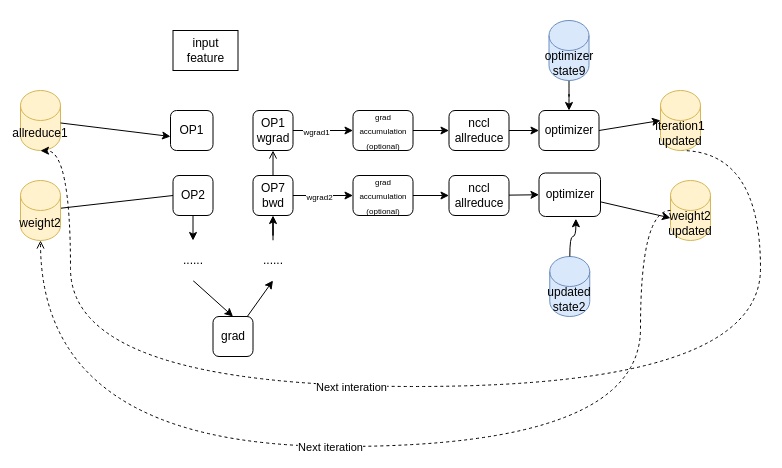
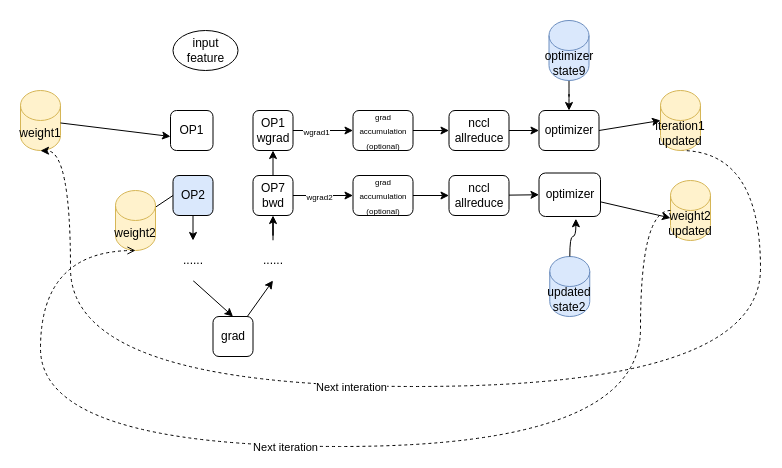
node "input feature": shape rectangle -> ellipse
node "allreduce1": label "allreduce1" -> "weight1"
edge "OP7 bwd" -> "OP1 wgrad": arrowhead open -> classic
node "OP2": fillcolor #ffffff -> #dae8fc
node "weight2": moved (41, 211) -> (136, 221)
